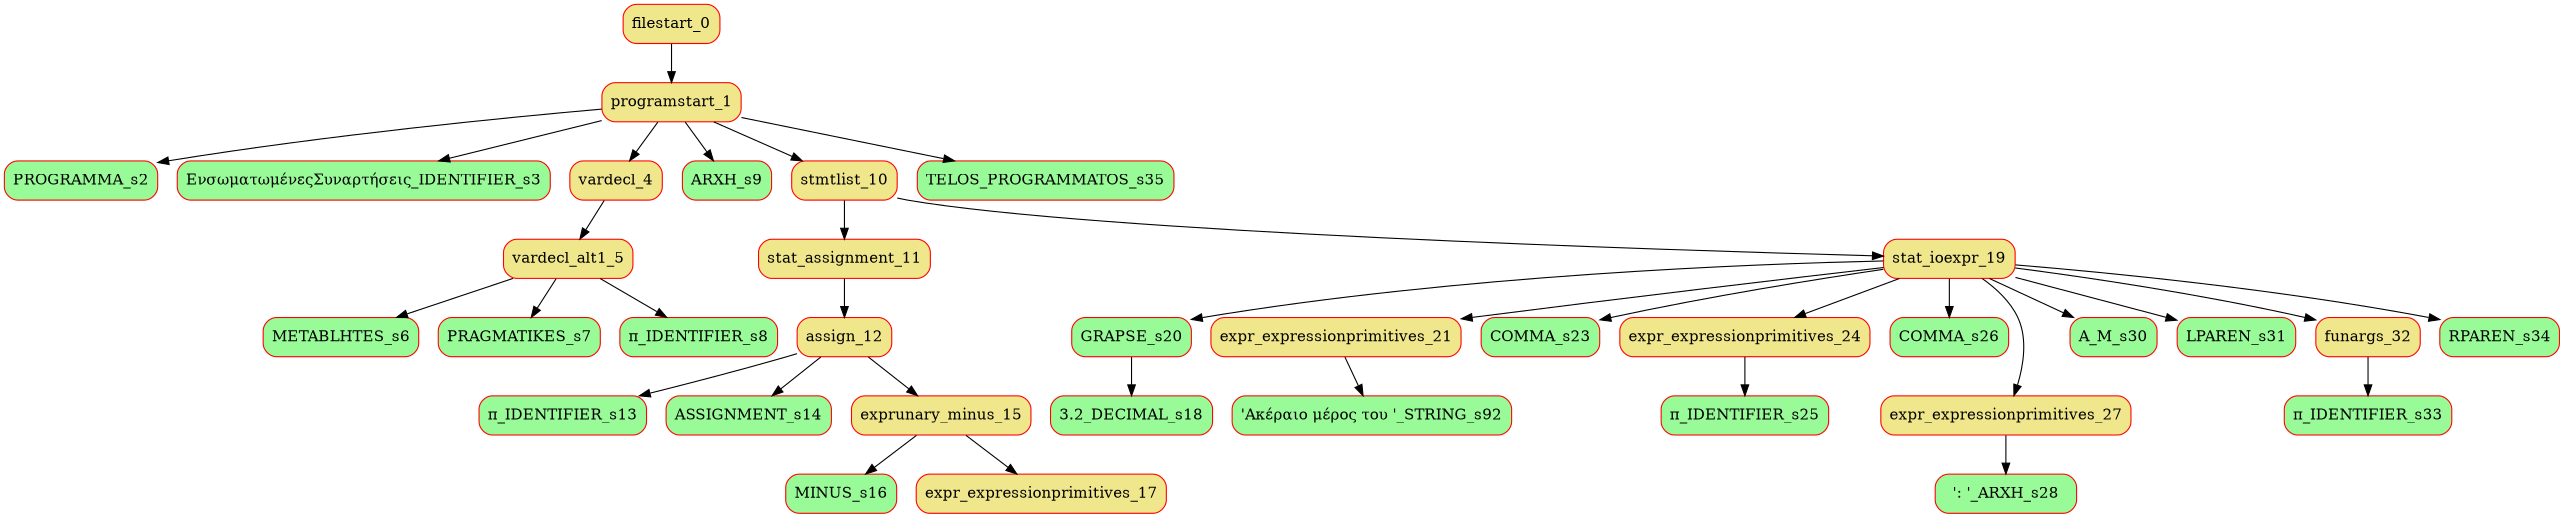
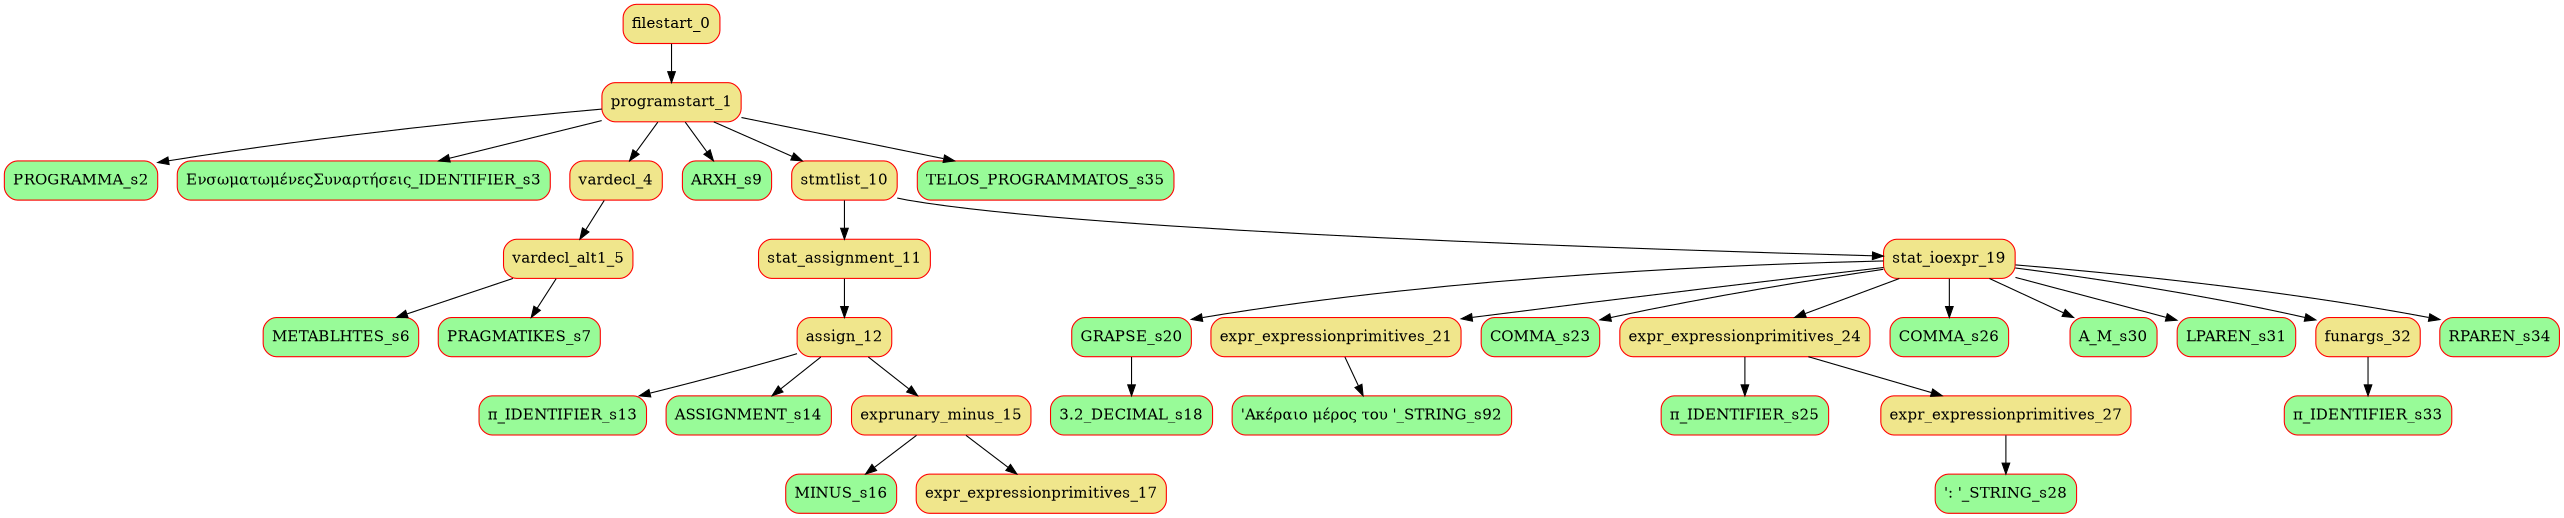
edge "stat_ioexpr_19" -> "expr_expressionprimitives_27": now "expr_expressionprimitives_24" -> "expr_expressionprimitives_27"
node "π_IDENTIFIER_s8": removed
node "': '_ARXH_s28": label "': '_ARXH_s28" -> "': '_STRING_s28"
